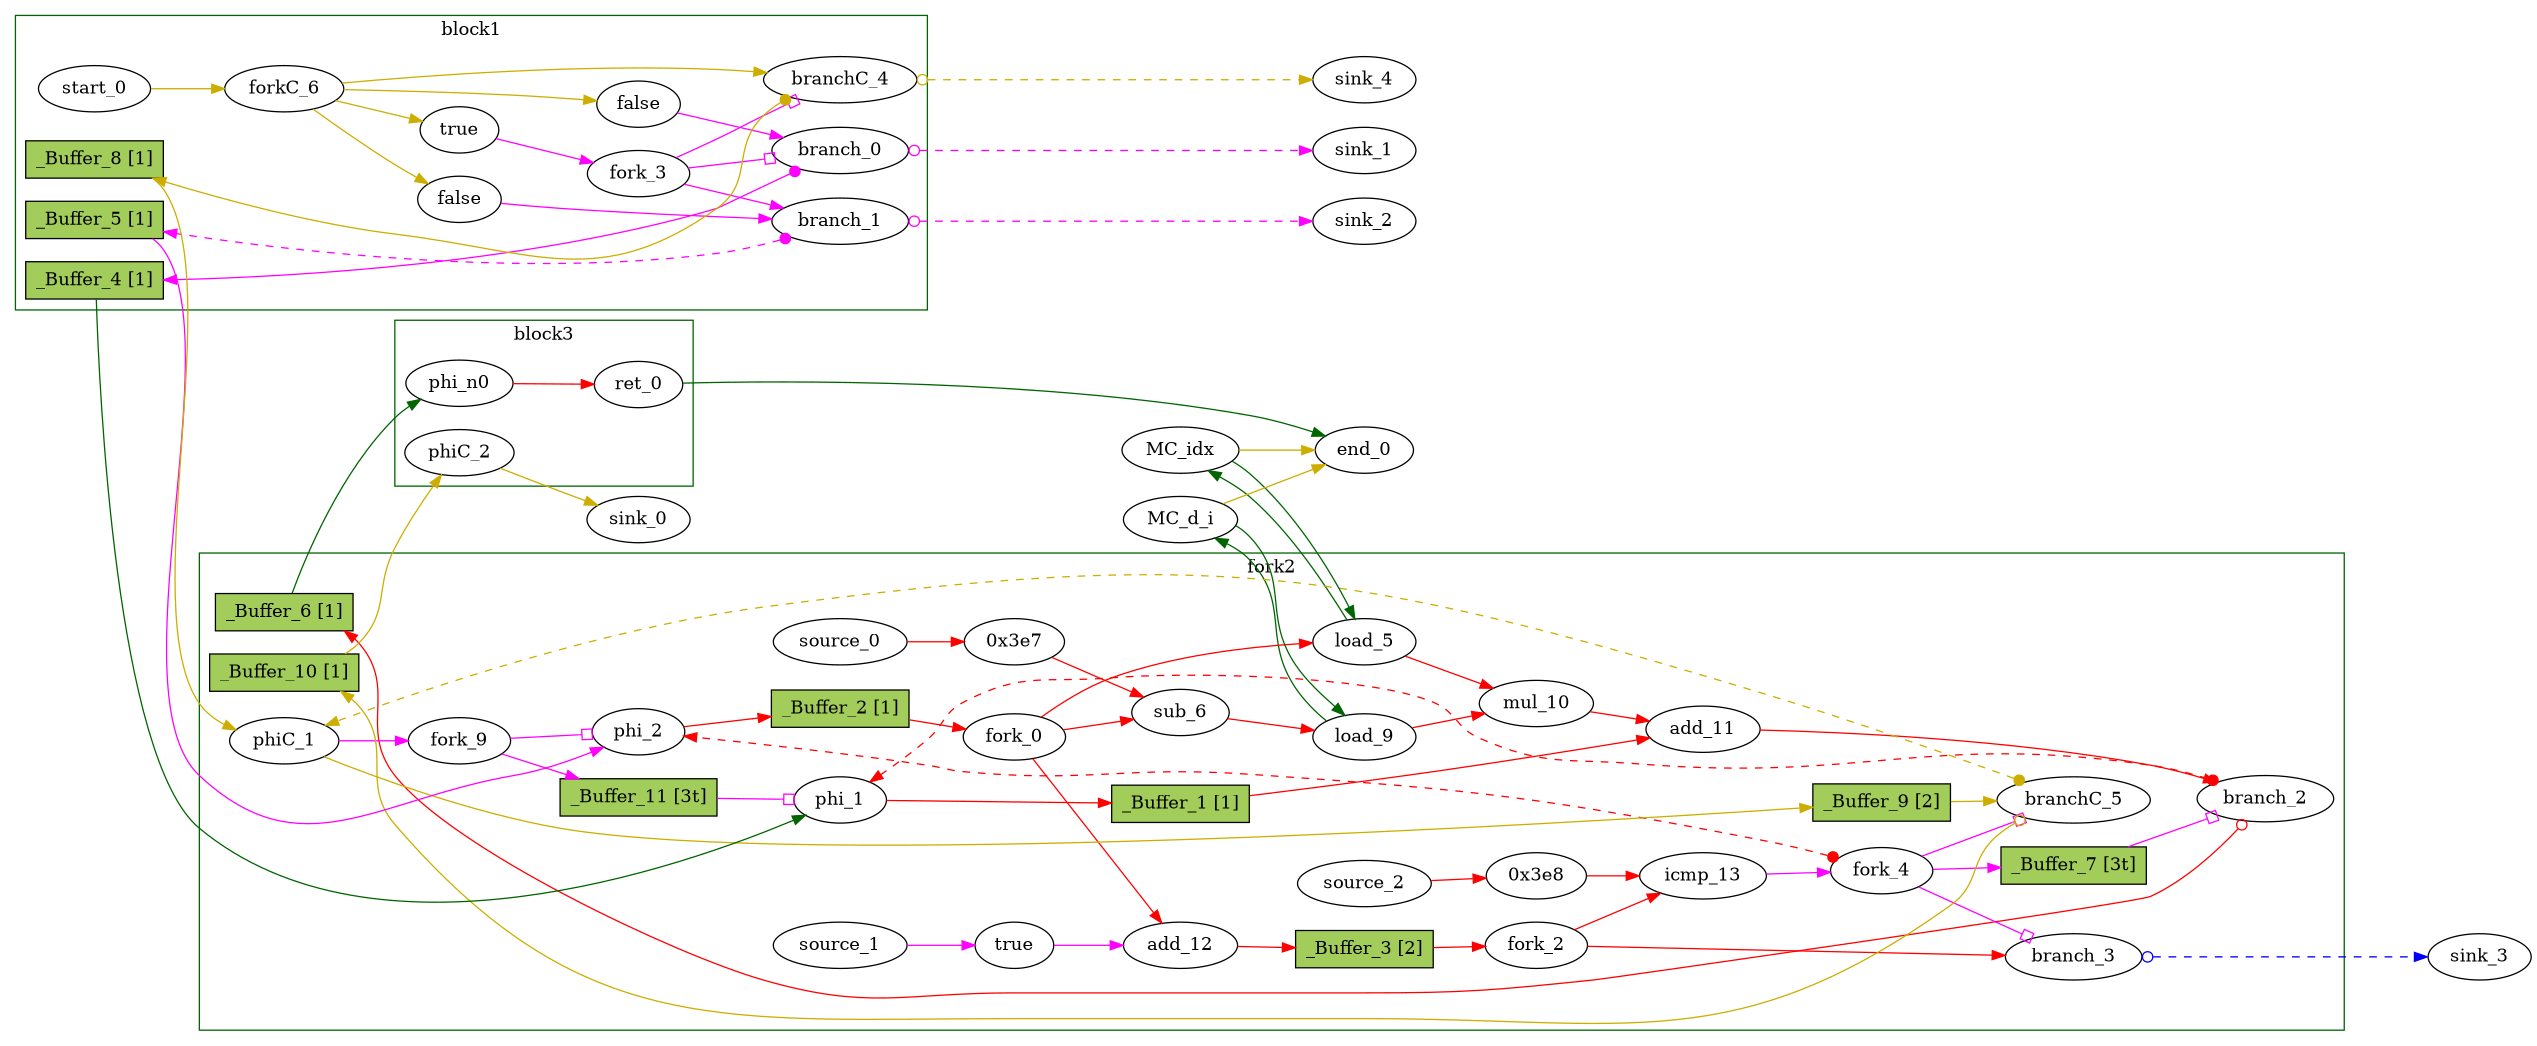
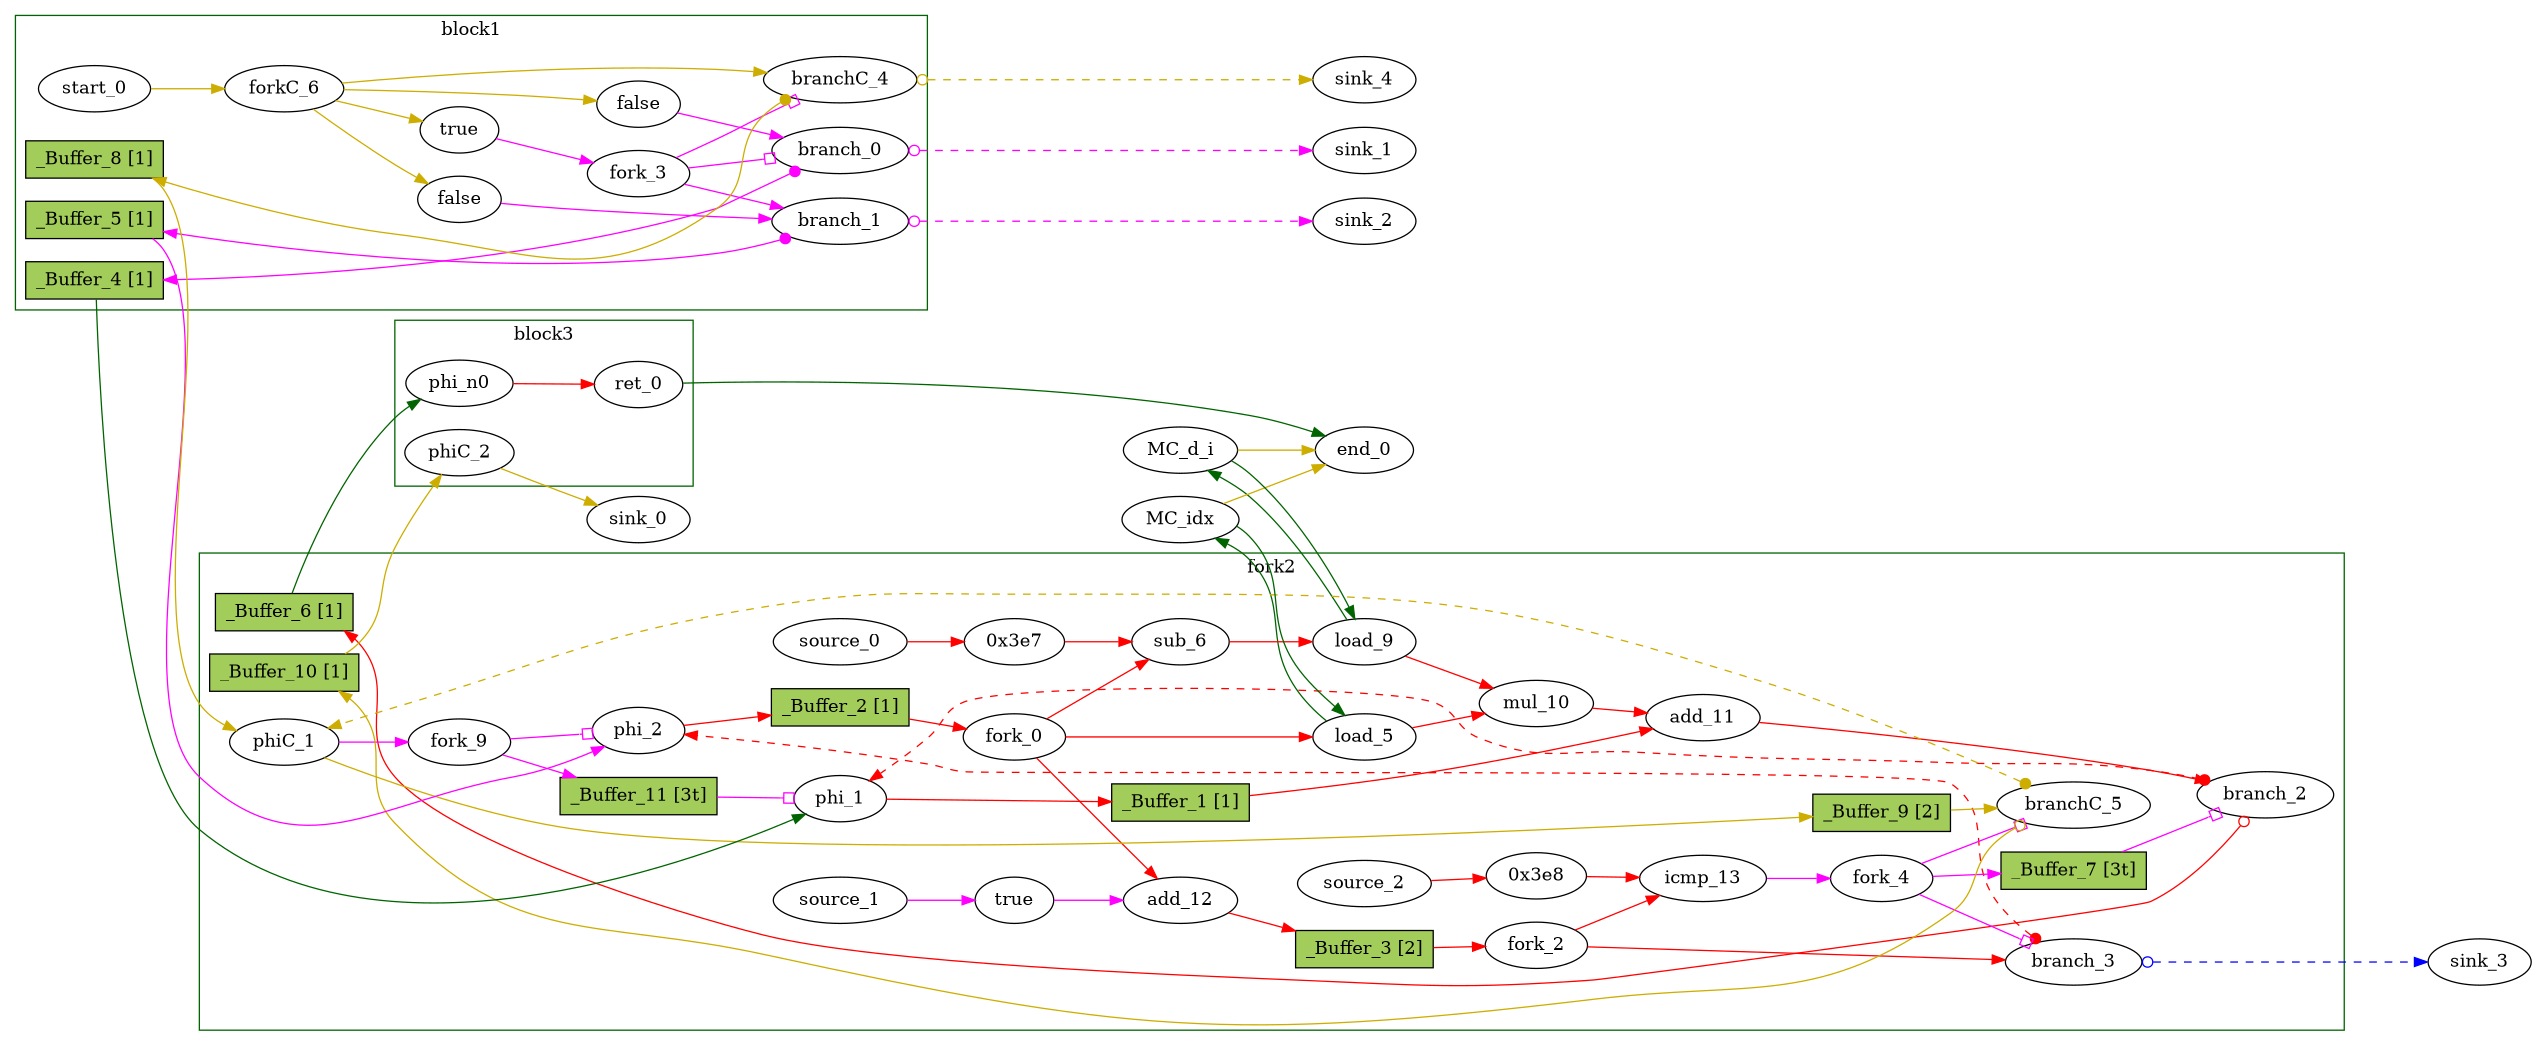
edge "_Buffer_5 [1]" -- "branch_1": style dashed -> solid
edge "phi_2" -- "fork_4": now "phi_2" -- "branch_3"
